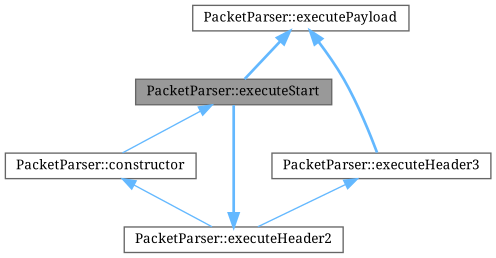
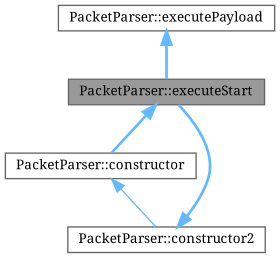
edge "PacketParser::constructor" -> "PacketParser::executeStart": style solid -> bold
node "PacketParser::executeHeader3": removed
node "PacketParser::executeHeader2": label "PacketParser::executeHeader2" -> "PacketParser::constructor2"
